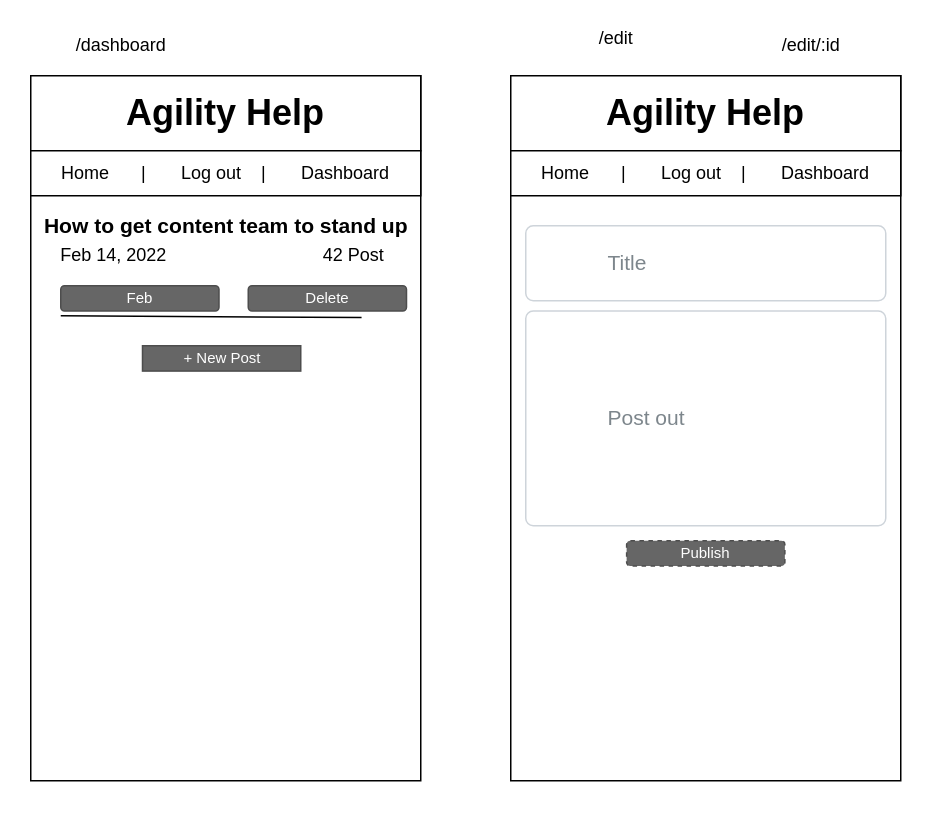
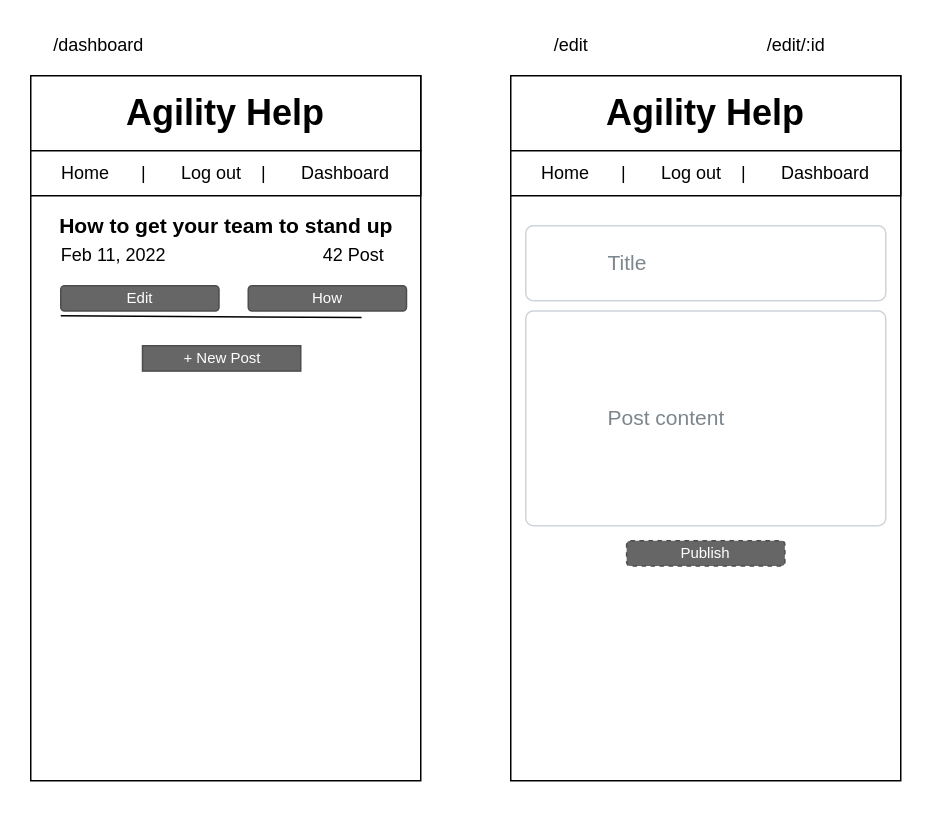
node "/edit": moved (616, 38) -> (571, 46)
node "/dashboard": moved (121, 46) -> (98, 46)
node "/edit/:id": moved (811, 46) -> (796, 46)
node "How to get content team to stand up": label "How to get content team to stand up" -> "How to get your team to stand up"
node "Feb 14, 2022": label "Feb 14, 2022" -> "Feb 11, 2022"
node "Feb": label "Feb" -> "Edit"
node "Delete": label "Delete" -> "How"
node "Post out": label "Post out" -> "Post content"
